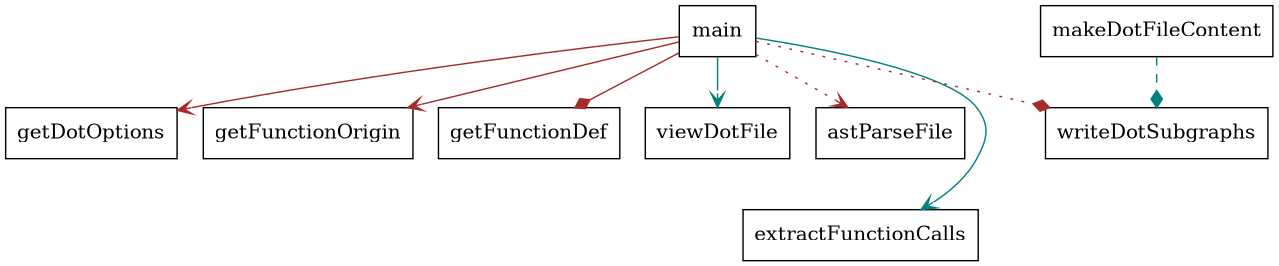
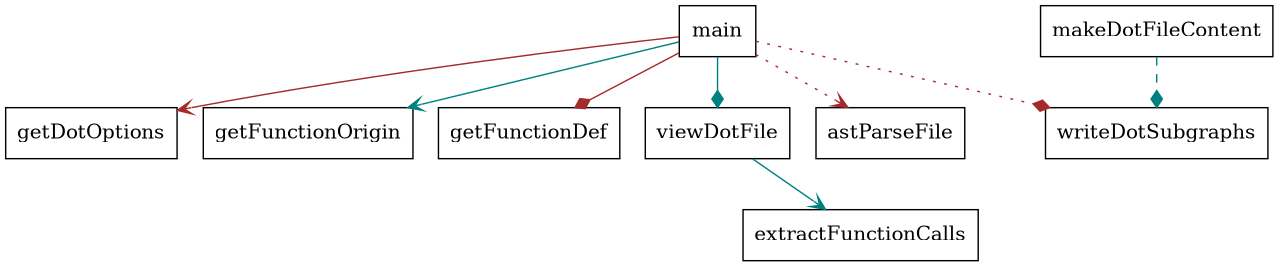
edge "main" -> "getFunctionOrigin": color brown -> teal
edge "main" -> "viewDotFile": arrowhead vee -> diamond
edge "main" -> "extractFunctionCalls": now "viewDotFile" -> "extractFunctionCalls"
